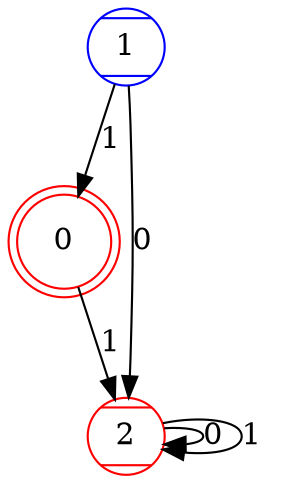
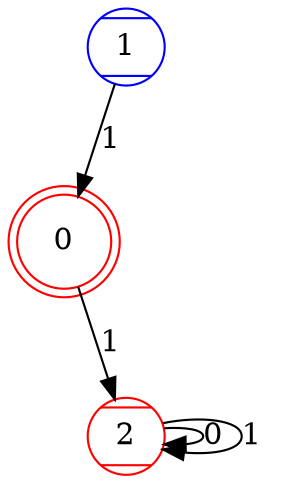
edge "1" -> "2": removed, label "0"
